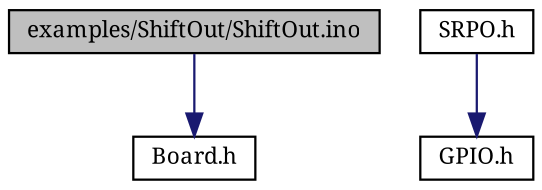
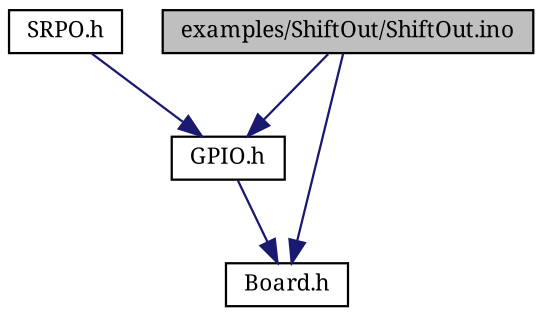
edge "examples/ShiftOut/ShiftOut.ino" -> "GPIO.h": added
edge "GPIO.h" -> "Board.h": added
